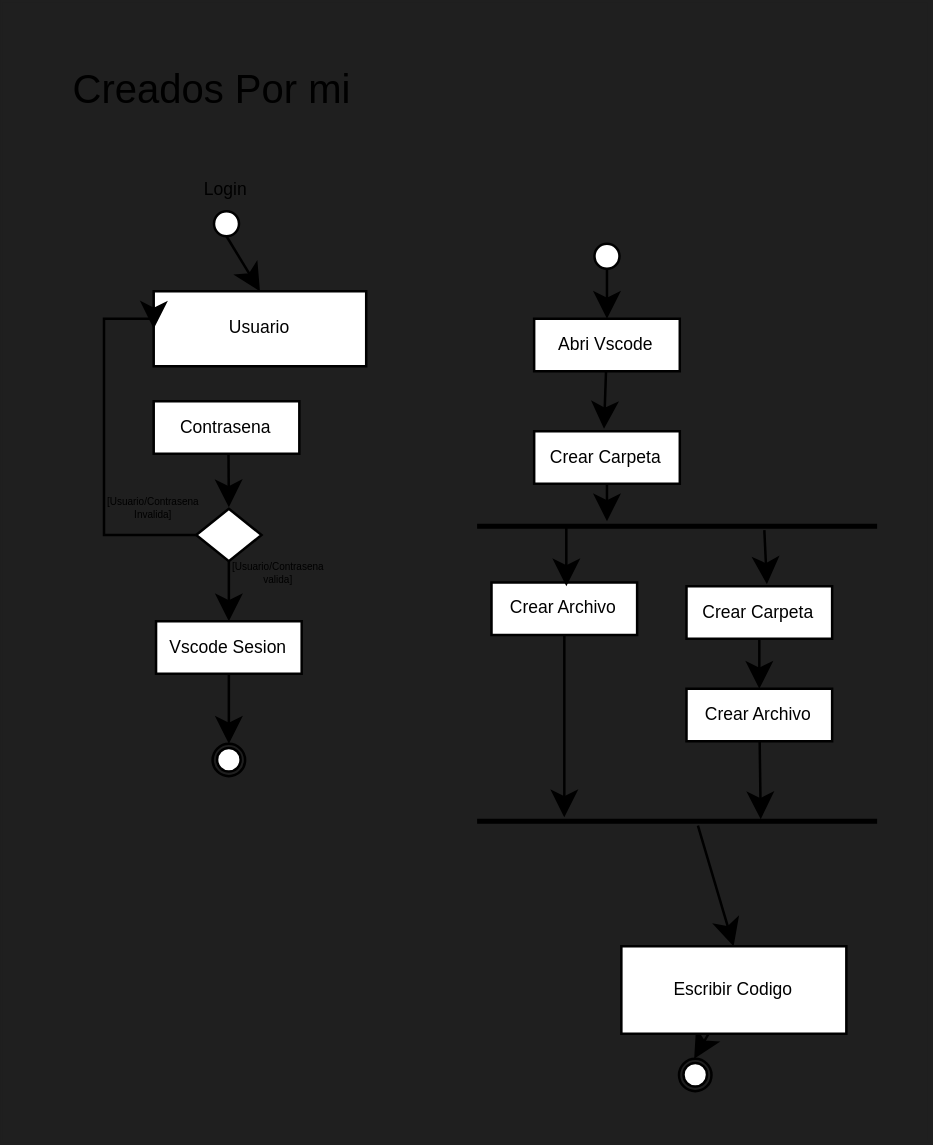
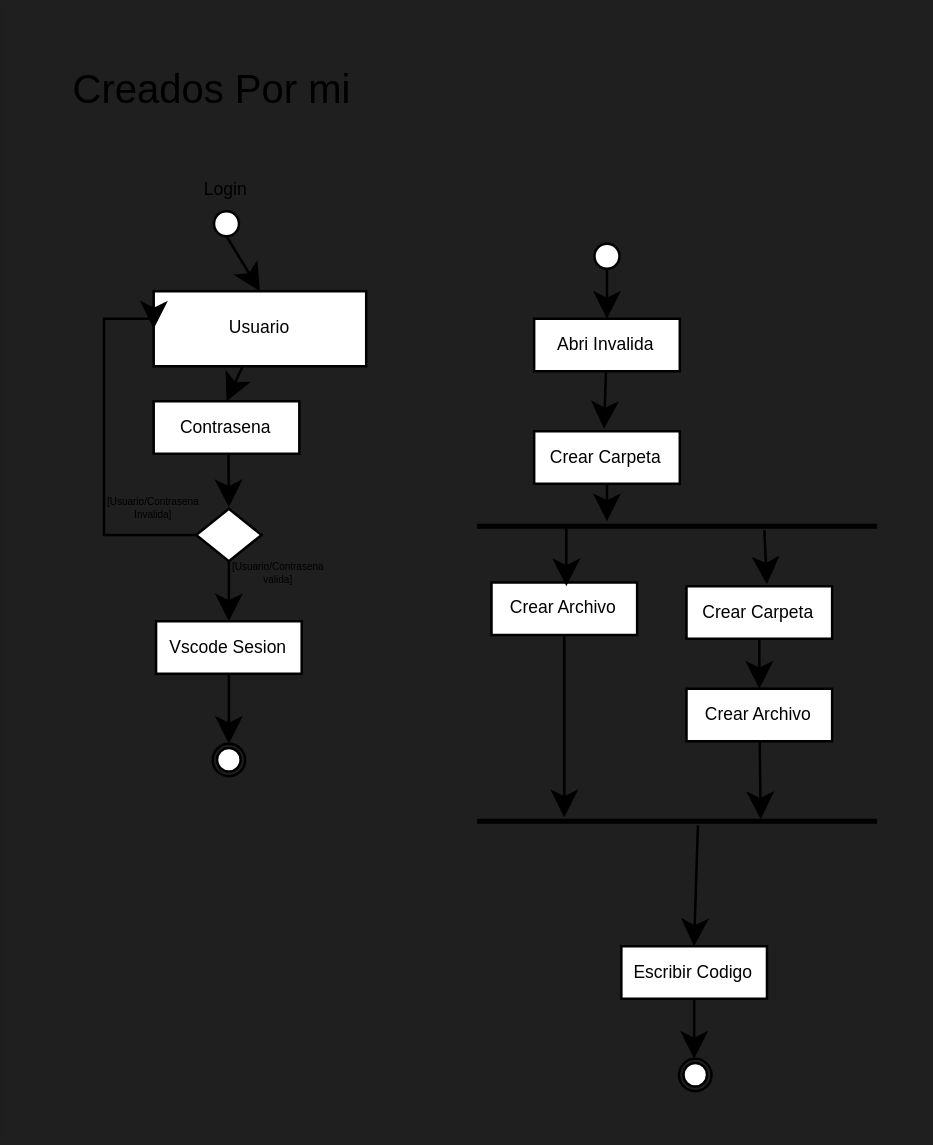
node "Abri Vscode": label "Abri Vscode" -> "Abri Invalida"
edge "Usuario" -> "Contrasena": added
node "Escribir Codigo": size 225x88 -> 146x53
